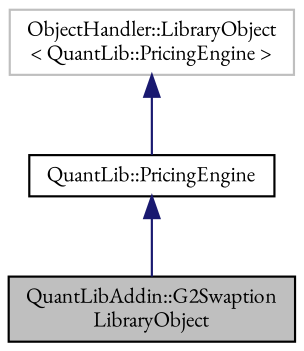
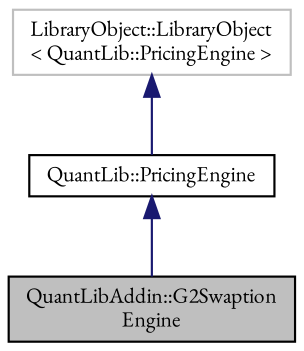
node "ObjectHandler::LibraryObject < QuantLib::PricingEngine >": label "ObjectHandler::LibraryObject < QuantLib::PricingEngine >" -> "LibraryObject::LibraryObject < QuantLib::PricingEngine >"
node "QuantLibAddin::G2Swaption LibraryObject": label "QuantLibAddin::G2Swaption LibraryObject" -> "QuantLibAddin::G2Swaption Engine"
